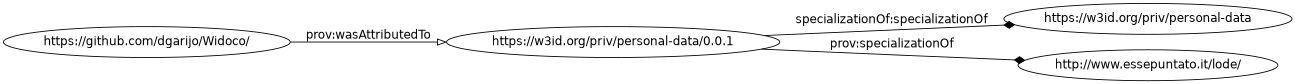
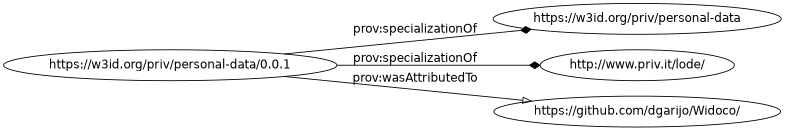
edge "https://w3id.org/priv/personal-data/0.0.1" -> "https://w3id.org/priv/personal-data": label "specializationOf:specializationOf" -> "prov:specializationOf"
edge "https://github.com/dgarijo/Widoco/" -> "https://w3id.org/priv/personal-data/0.0.1": reversed
node "http://www.essepuntato.it/lode/": label "http://www.essepuntato.it/lode/" -> "http://www.priv.it/lode/"
